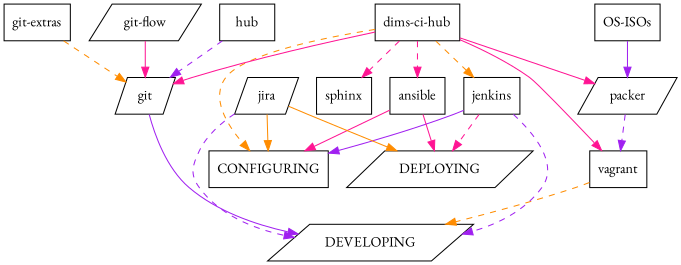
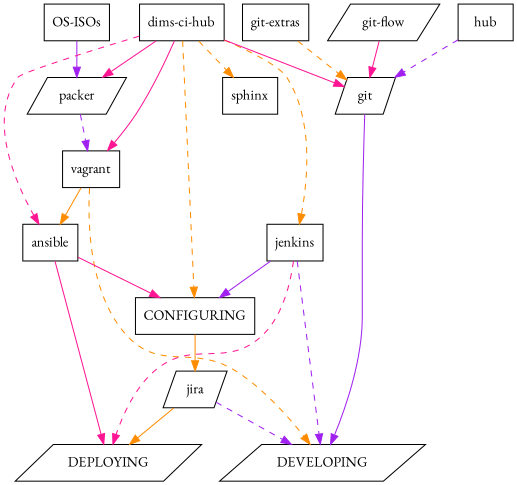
edge "dims-ci-hub" -> "sphinx": color deeppink -> darkorange
edge "jira" -> "CONFIGURING": reversed
edge "vagrant" -> "ansible": added
